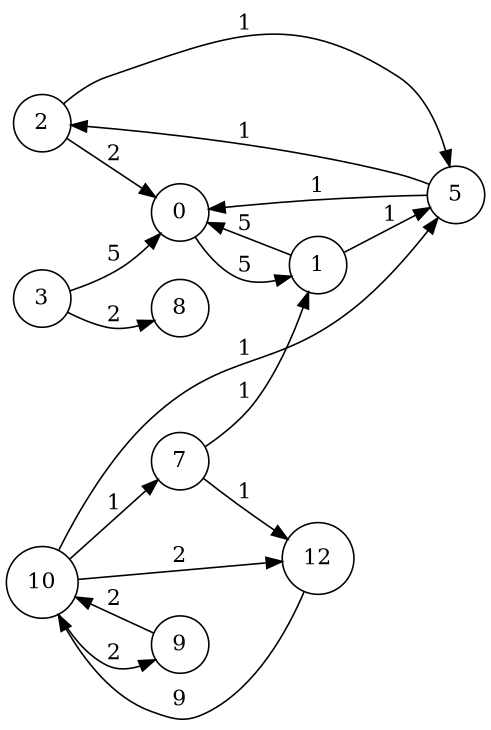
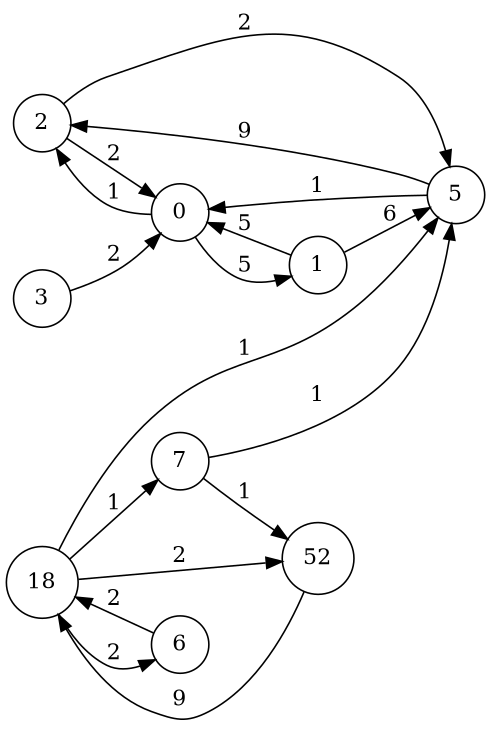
edge "2" -> "5": label "1" -> "2"
edge "5" -> "2": label "1" -> "9"
edge "0" -> "2": added, label "1"
edge "1" -> "5": label "1" -> "6"
edge "3" -> "0": label "5" -> "2"
node "8": removed
edge "7" -> "1": now "7" -> "5"
node "12": label "12" -> "52"
node "10": label "10" -> "18"
node "9": label "9" -> "6"
